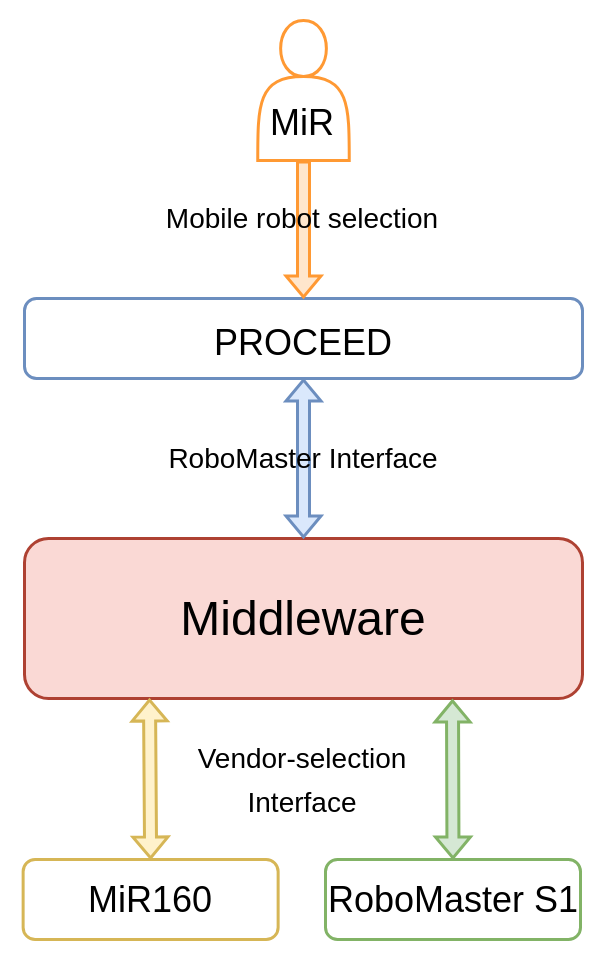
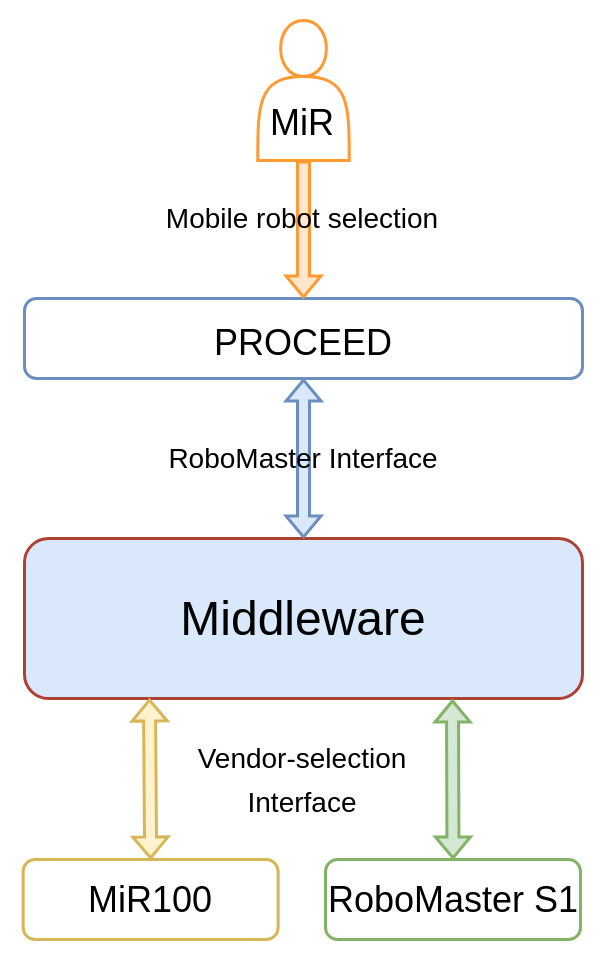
node "Middleware": fillcolor #fad9d5 -> #dae8fc
node "MiR160": label "MiR160" -> "MiR100"
